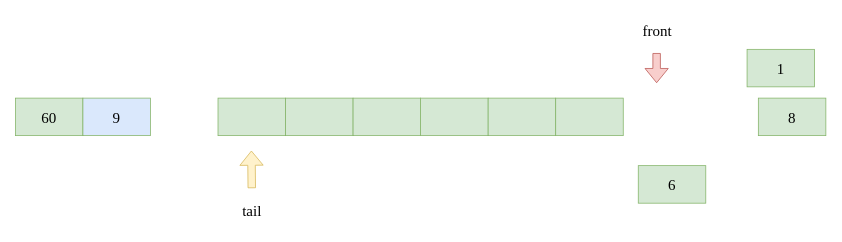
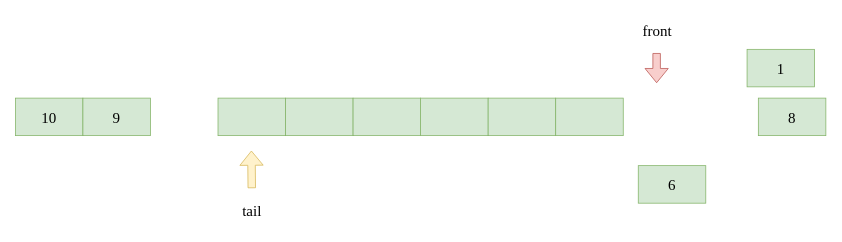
node "60": label "60" -> "10"
node "9": fillcolor #dae8fc -> #d5e8d4
